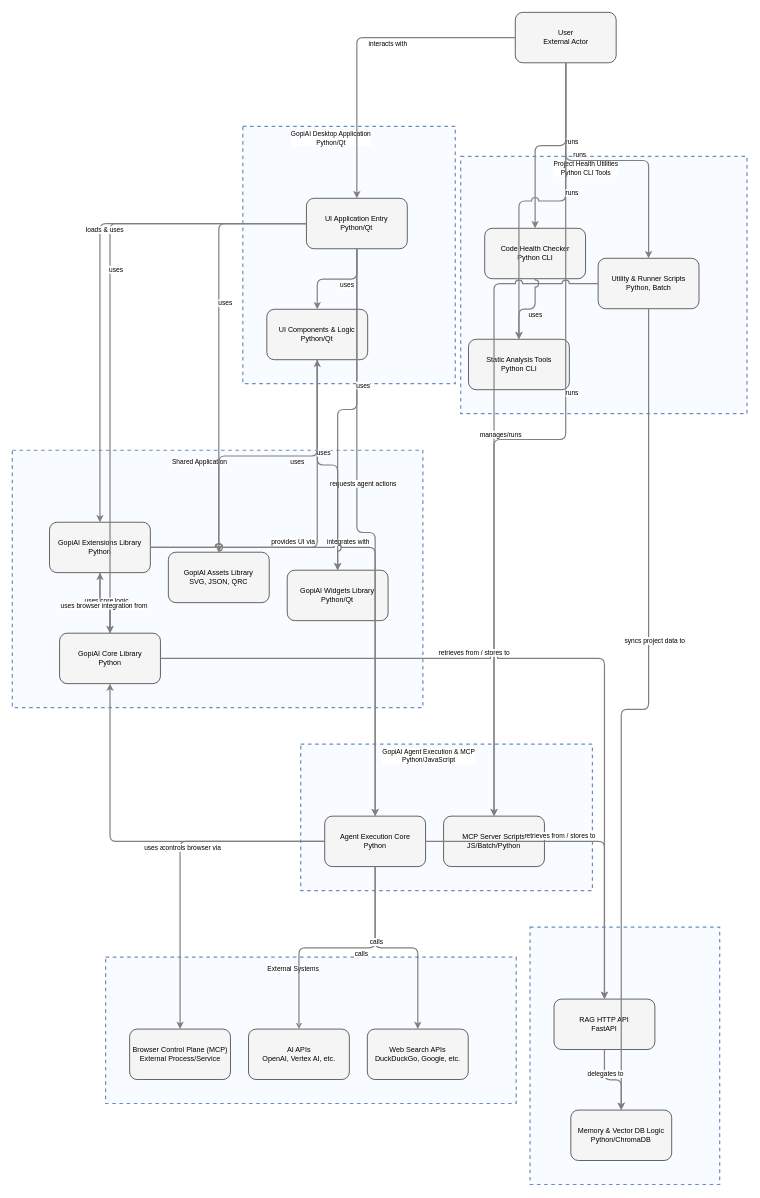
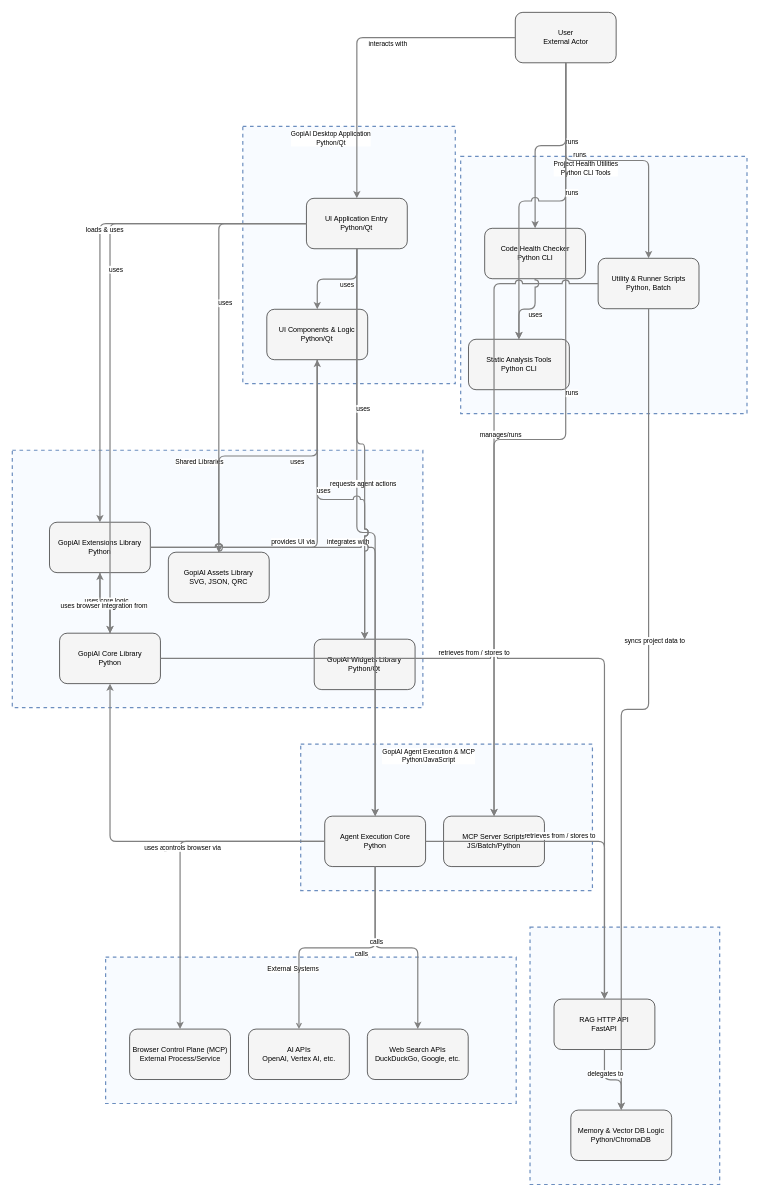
node "Shared Application": label "Shared Application" -> "Shared Libraries"
node "GopiAI Widgets Library Python/Qt": moved (338, 596) -> (365, 665)
